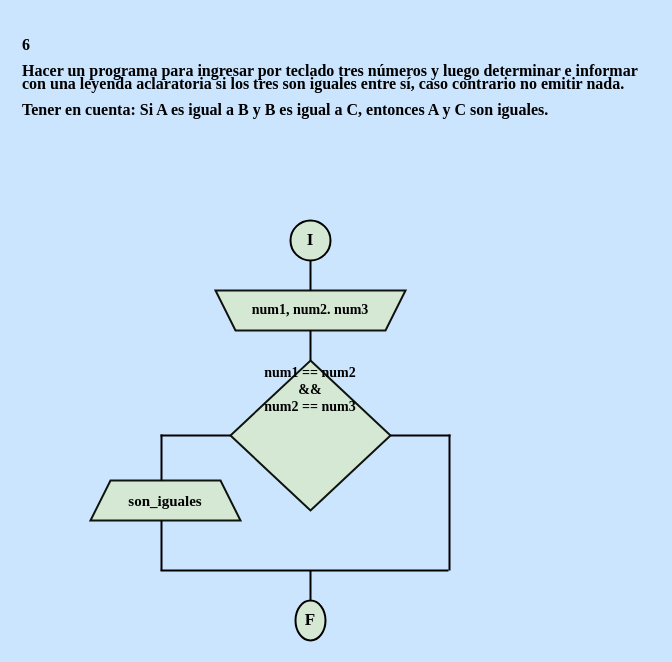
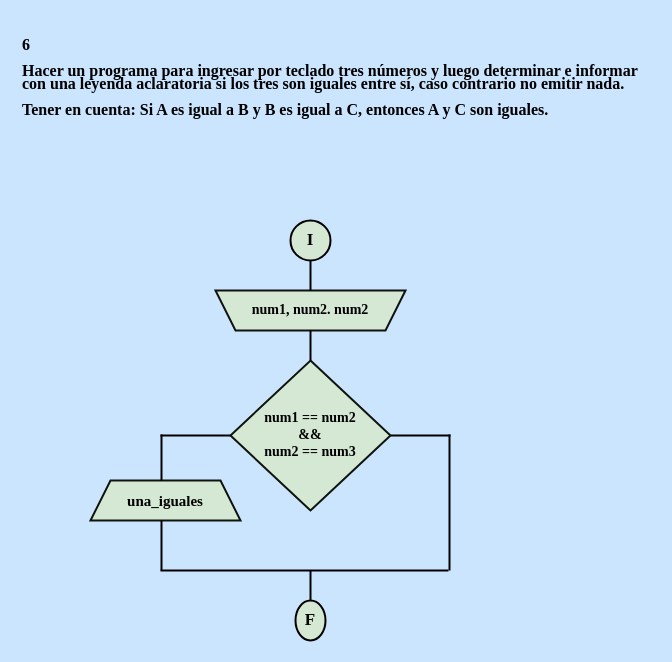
node "num1, num2. num3": label "num1, num2. num3" -> "num1, num2. num2"
node "num1 == num2 && num2 == num3": moved (311, 391) -> (311, 436)
node "son_iguales": label "son_iguales" -> "una_iguales"
